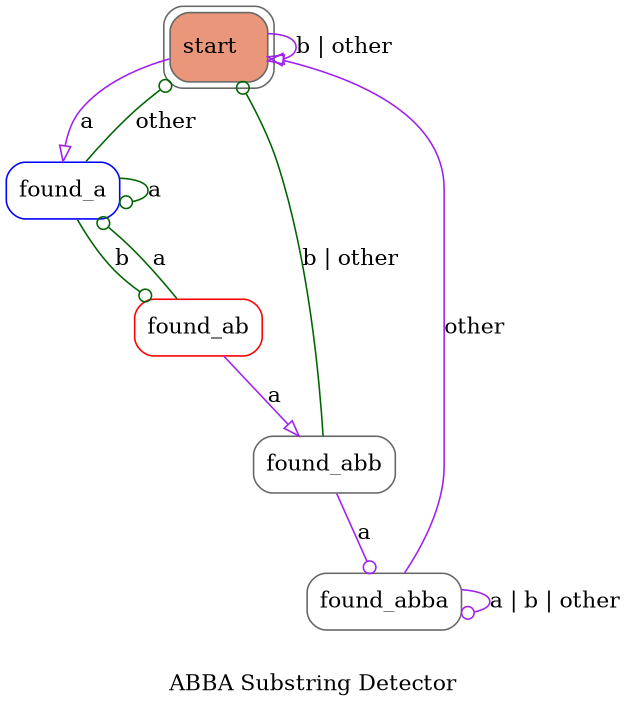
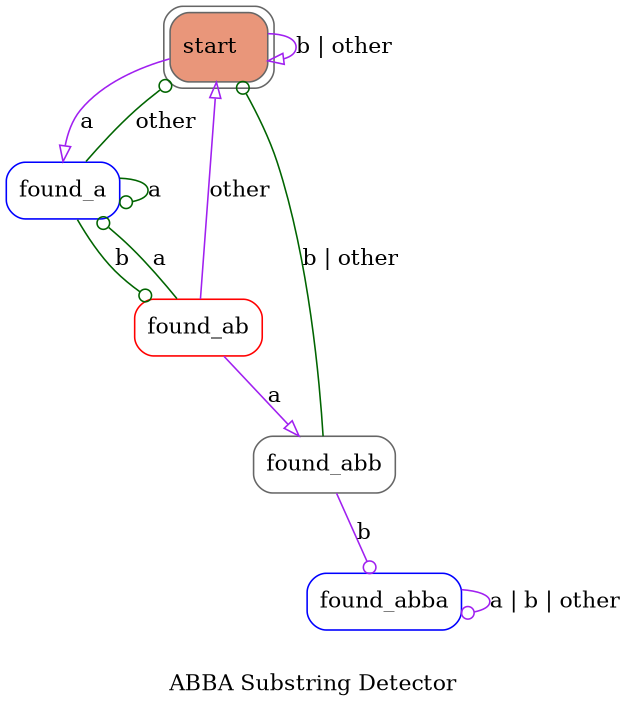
edge "found_abba" -> "start": now "found_ab" -> "start"
edge "found_abb" -> "found_abba": label "a" -> "b"
node "found_abba": color gray40 -> blue
